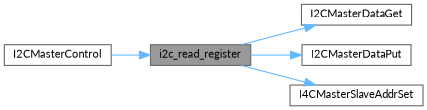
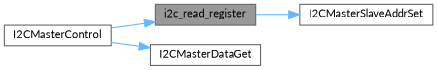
edge "i2c_read_register" -> "I2CMasterDataGet": now "I2CMasterControl" -> "I2CMasterDataGet"
node "I2CMasterDataPut": removed
node "I4CMasterSlaveAddrSet": label "I4CMasterSlaveAddrSet" -> "I2CMasterSlaveAddrSet"
